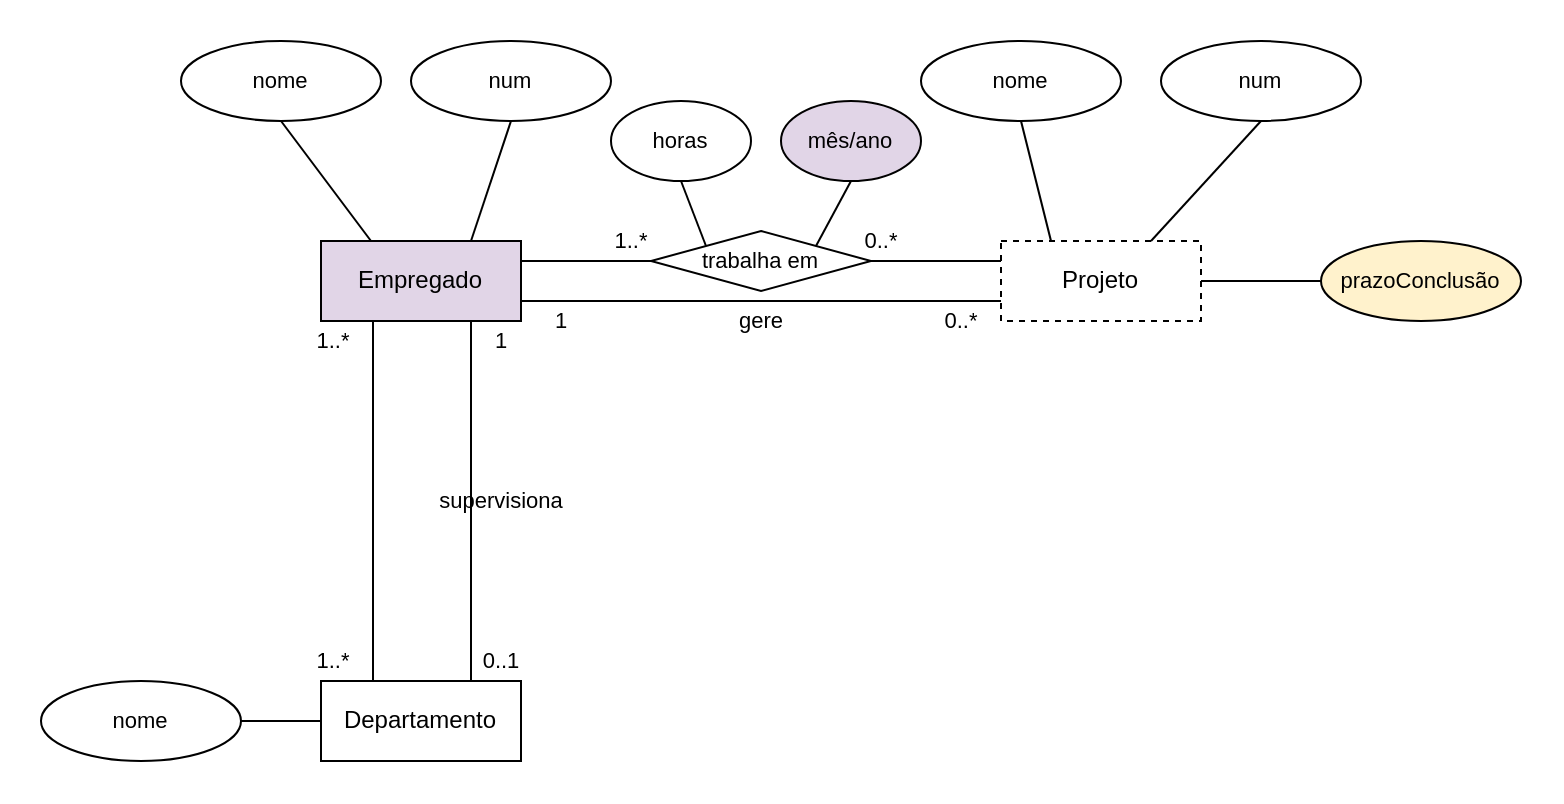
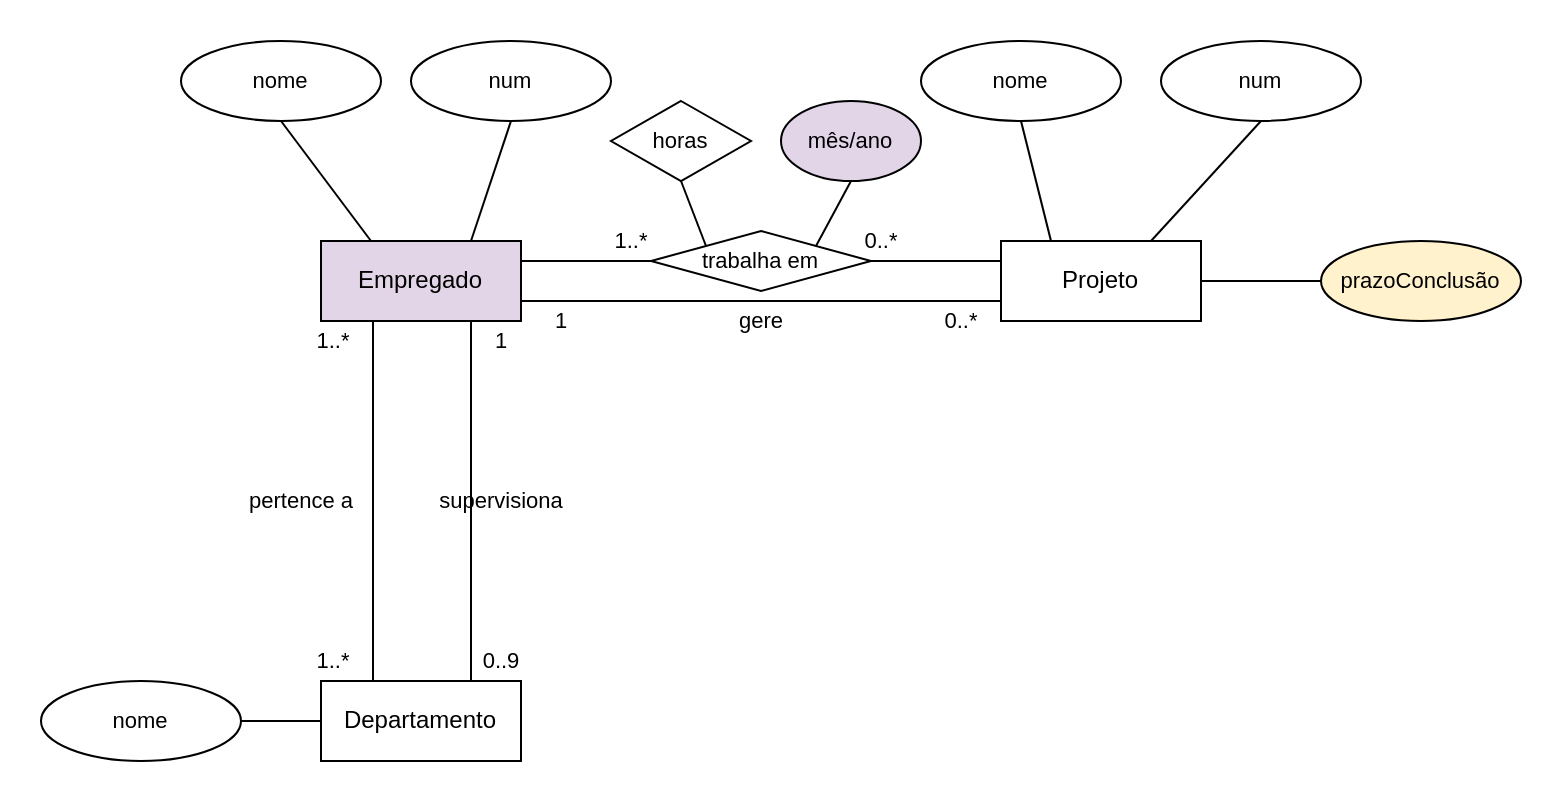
node "horas": shape ellipse -> diamond
node "Projeto": style dashed -> solid
node "pertence a": added
node "0..1": label "0..1" -> "0..9"
